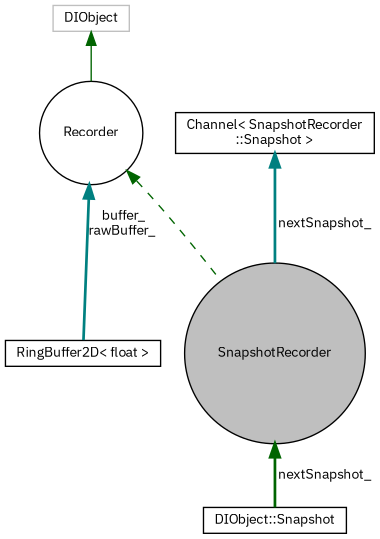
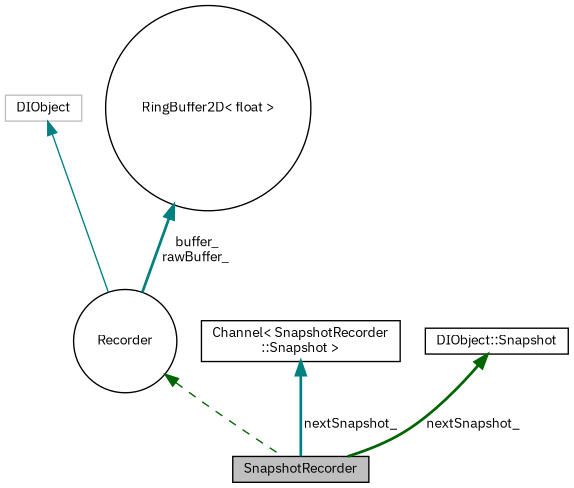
edge "Recorder" -> "DIObject": color darkgreen -> teal
edge "RingBuffer2D< float >" -> "Recorder": reversed
node "RingBuffer2D< float >": shape box -> circle
node "SnapshotRecorder": shape circle -> box
edge "DIObject::Snapshot" -> "SnapshotRecorder": reversed
